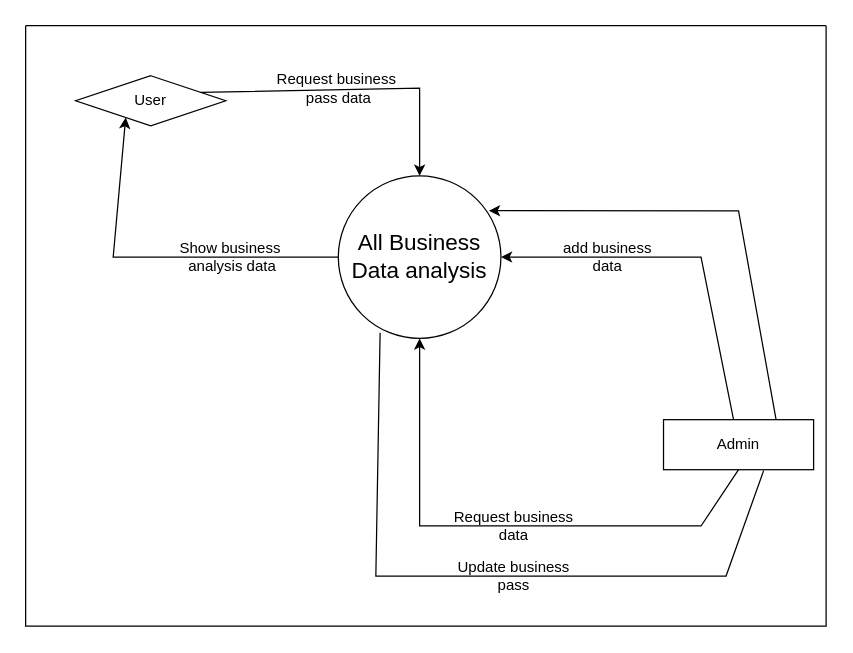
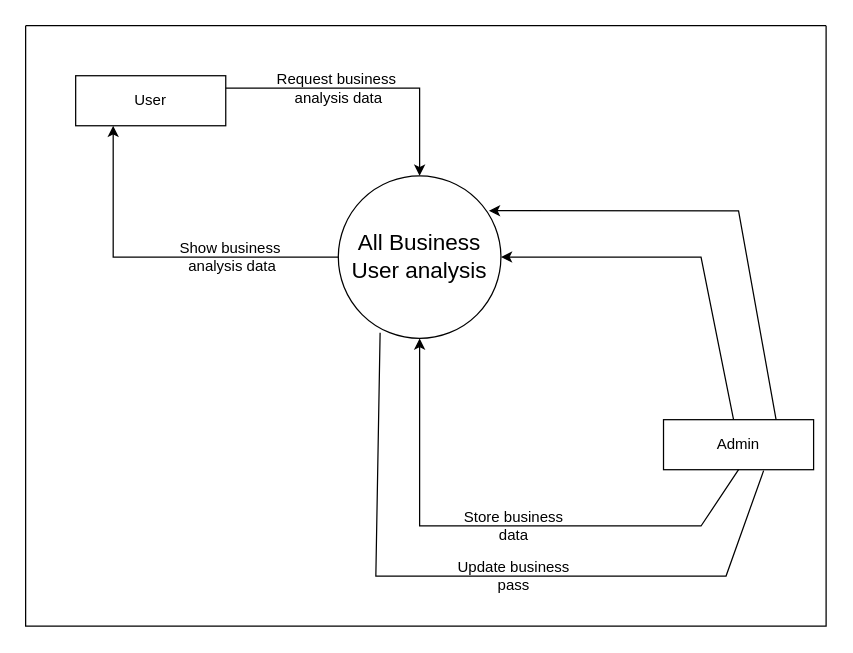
node "Request business pass data": label "Request business pass data" -> "Request business analysis data"
node "User": shape diamond -> rectangle
node "All Business Data analysis": label "All Business Data analysis" -> "All Business User analysis"
node "add business data": removed
node "Request business data": label "Request business data" -> "Store business data"
